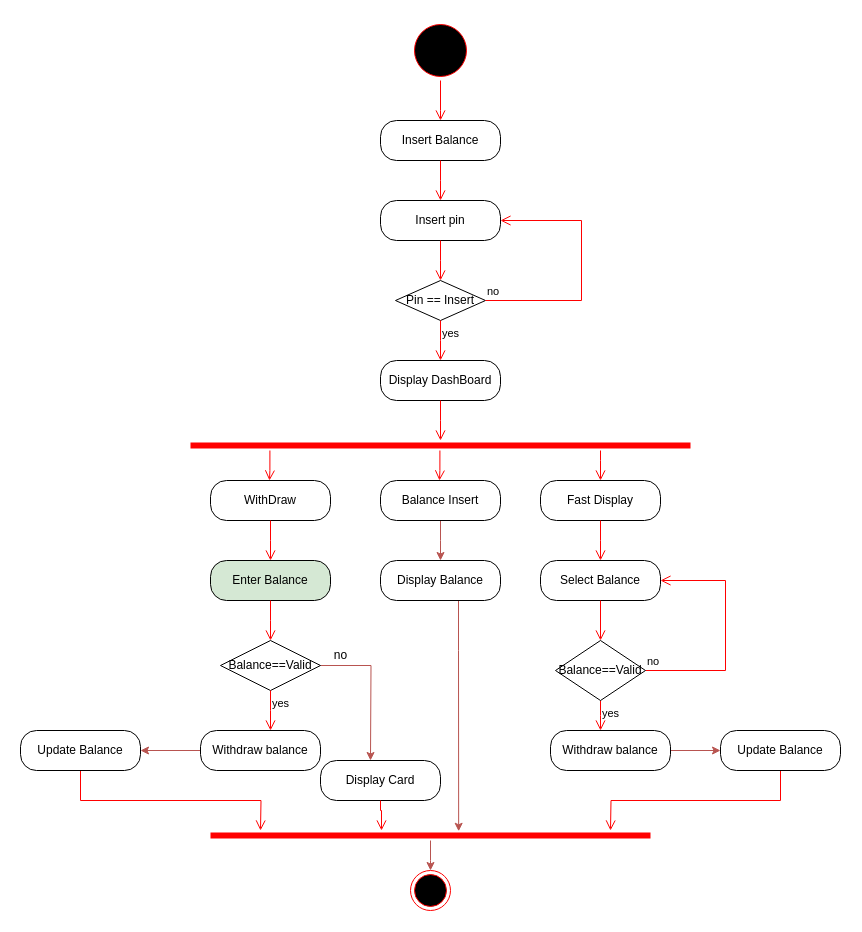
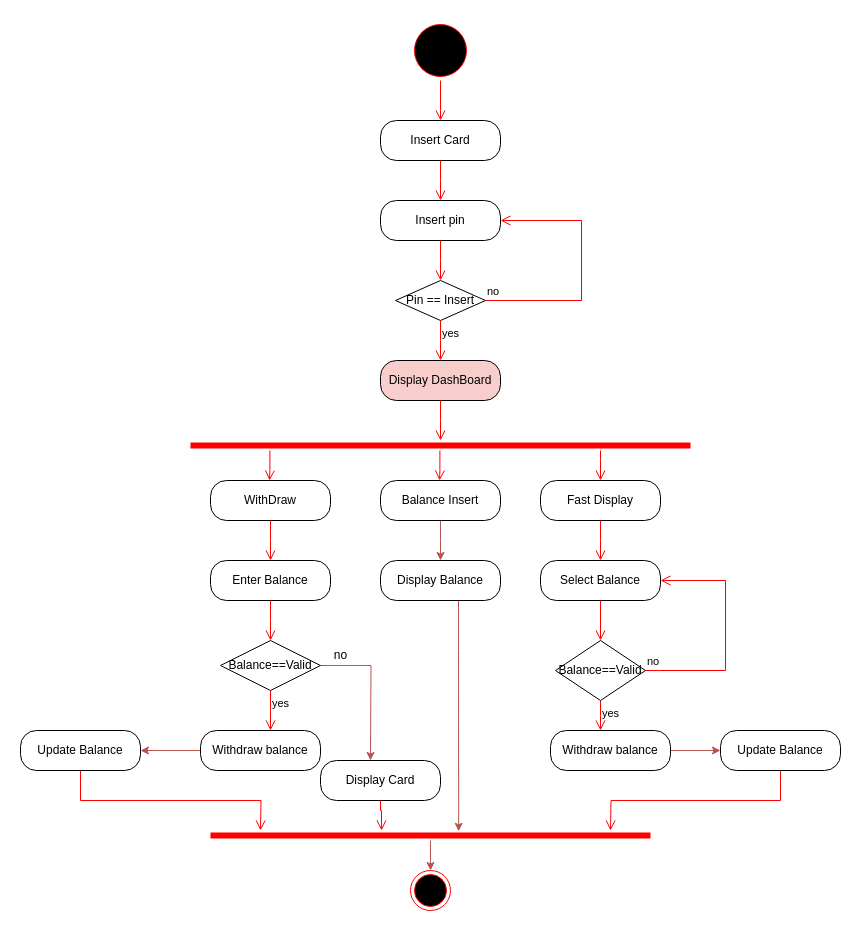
node "Insert Balance": label "Insert Balance" -> "Insert Card"
node "Display DashBoard": fillcolor #ffffff -> #f8cecc
node "Enter Balance": fillcolor #d5e8d4 -> #ffffff
